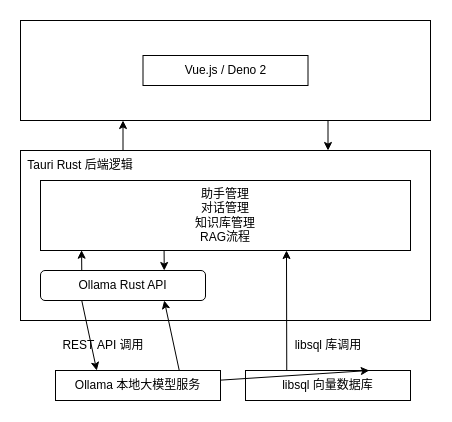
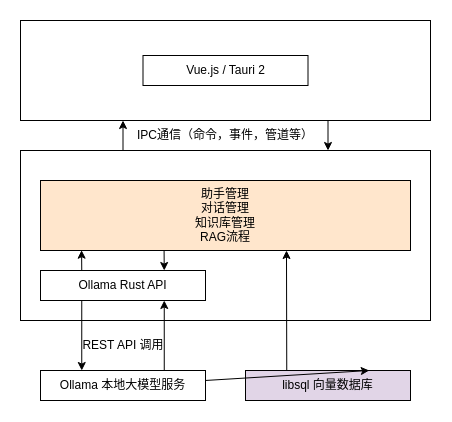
node "Vue.js / Deno 2": label "Vue.js / Deno 2" -> "Vue.js / Tauri 2"
node "IPC通信（命令，事件，管道等）": added
node "Tauri Rust 后端逻辑": removed
node "助手管理 对话管理 知识库管理 RAG流程": fillcolor #ffffff -> #ffe6cc
node "Ollama Rust API": shape rounded rectangle -> rectangle
node "REST API 调用": moved (103, 346) -> (123, 346)
node "libsql 库调用": removed
node "Ollama 本地大模型服务": moved (138, 386) -> (123, 386)
node "libsql 向量数据库": fillcolor #ffffff -> #e1d5e7
